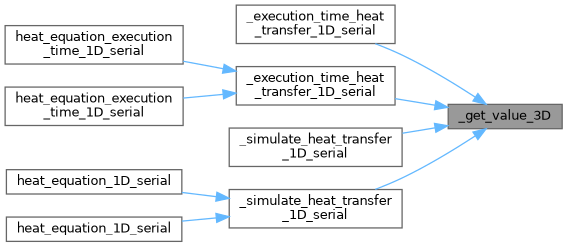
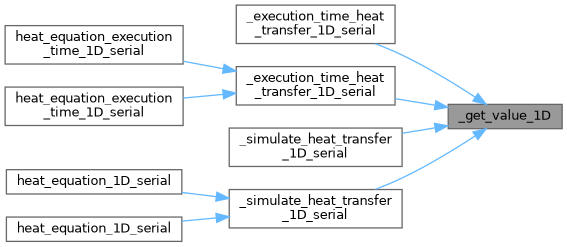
node "_get_value_3D": label "_get_value_3D" -> "_get_value_1D"
